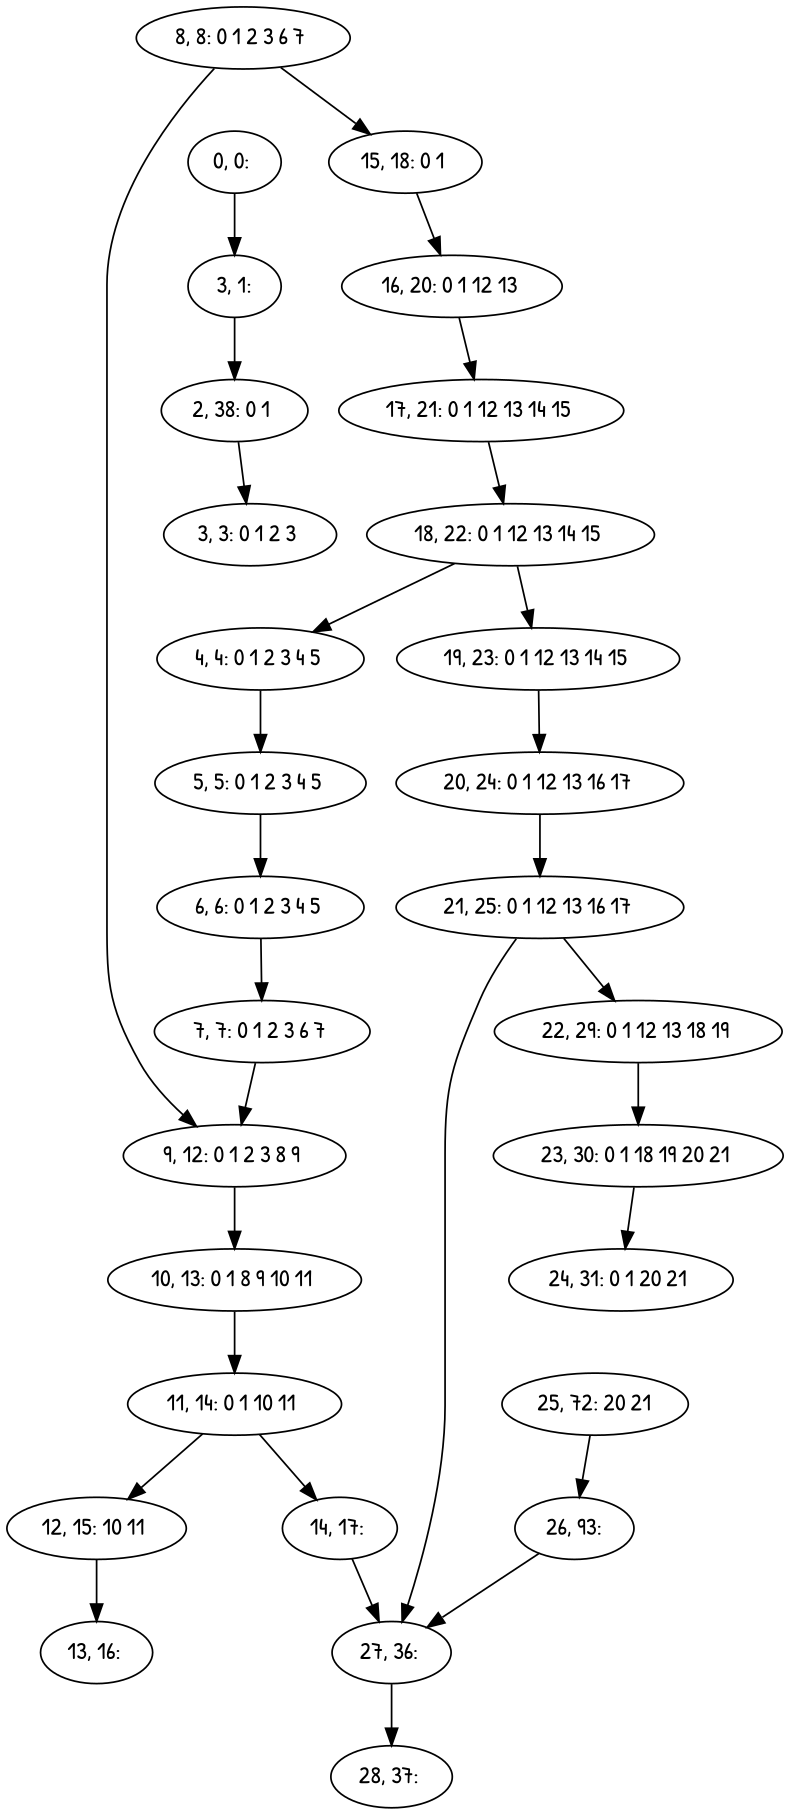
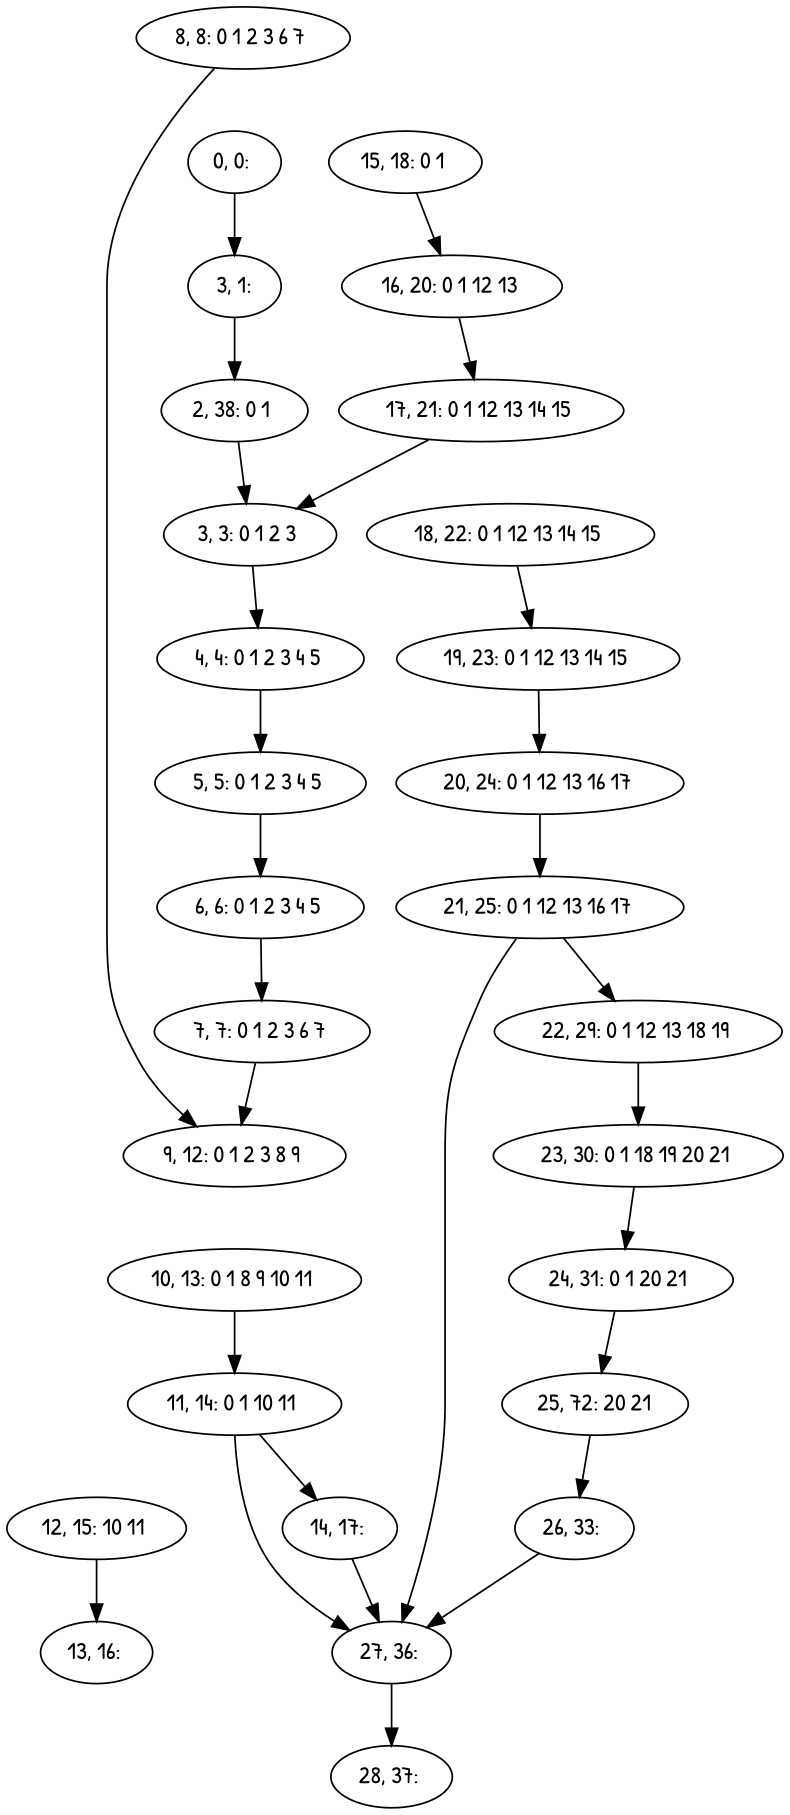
edge "8, 8: 0 1 2 3 6 7" -> "15, 18: 0 1": removed
edge "17, 21: 0 1 12 13 14 15" -> "18, 22: 0 1 12 13 14 15": now "17, 21: 0 1 12 13 14 15" -> "3, 3: 0 1 2 3"
edge "18, 22: 0 1 12 13 14 15" -> "4, 4: 0 1 2 3 4 5": now "3, 3: 0 1 2 3" -> "4, 4: 0 1 2 3 4 5"
edge "9, 12: 0 1 2 3 8 9" -> "10, 13: 0 1 8 9 10 11": removed
edge "24, 31: 0 1 20 21" -> "25, 72: 20 21": added
edge "11, 14: 0 1 10 11" -> "12, 15: 10 11": now "11, 14: 0 1 10 11" -> "27, 36:"
node "26, 93:": label "26, 93:" -> "26, 33:"
